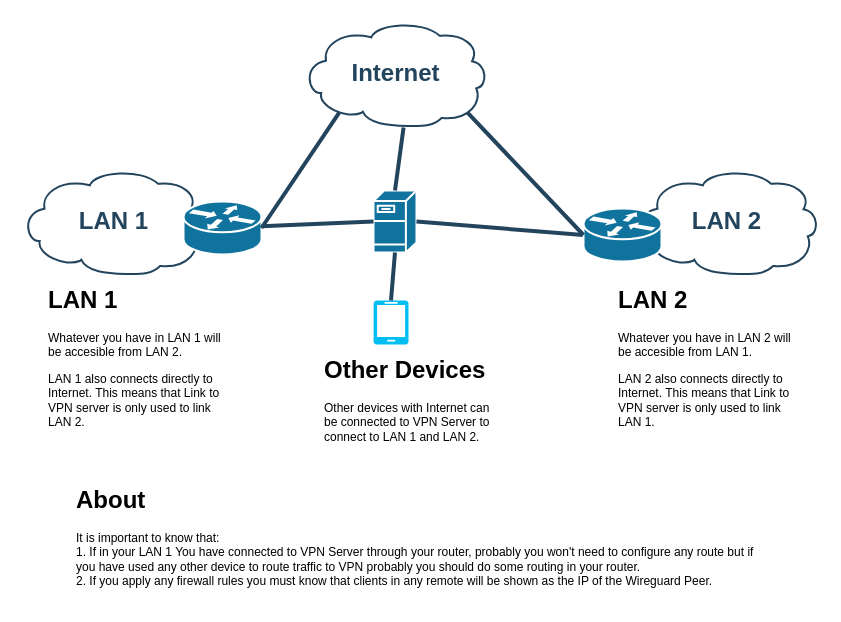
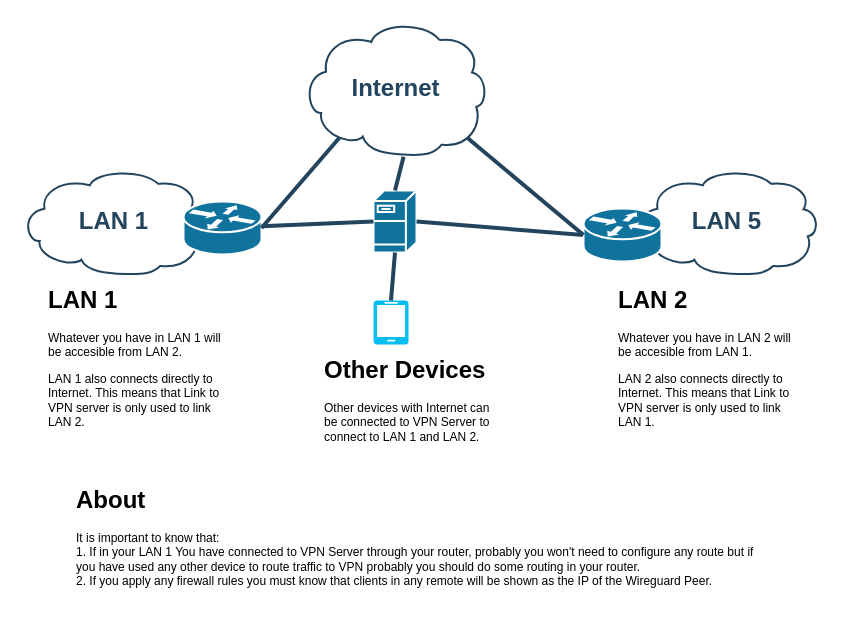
node "Internet": size 186x106 -> 186x135
node "LAN 2": label "LAN 2" -> "LAN 5"
